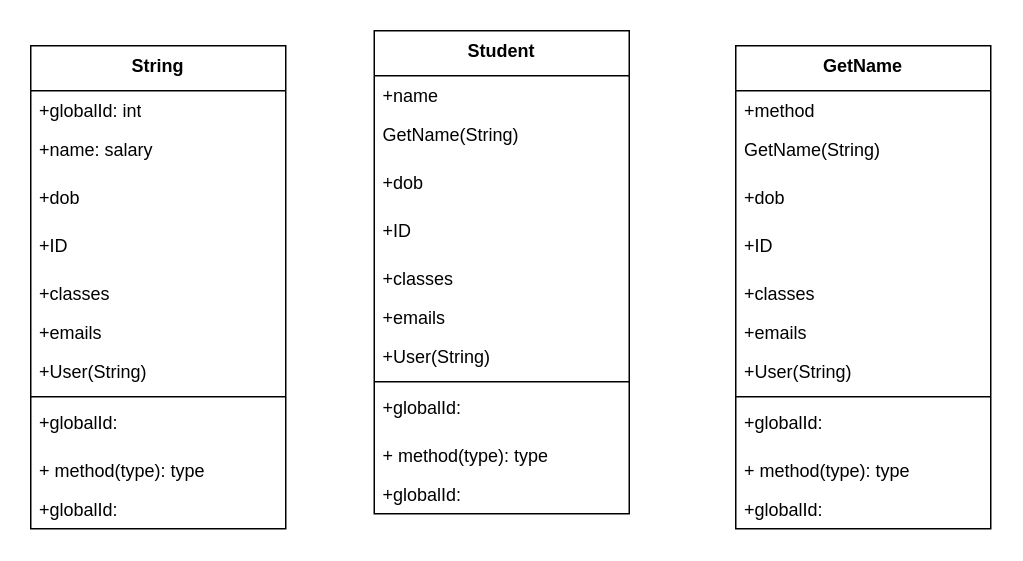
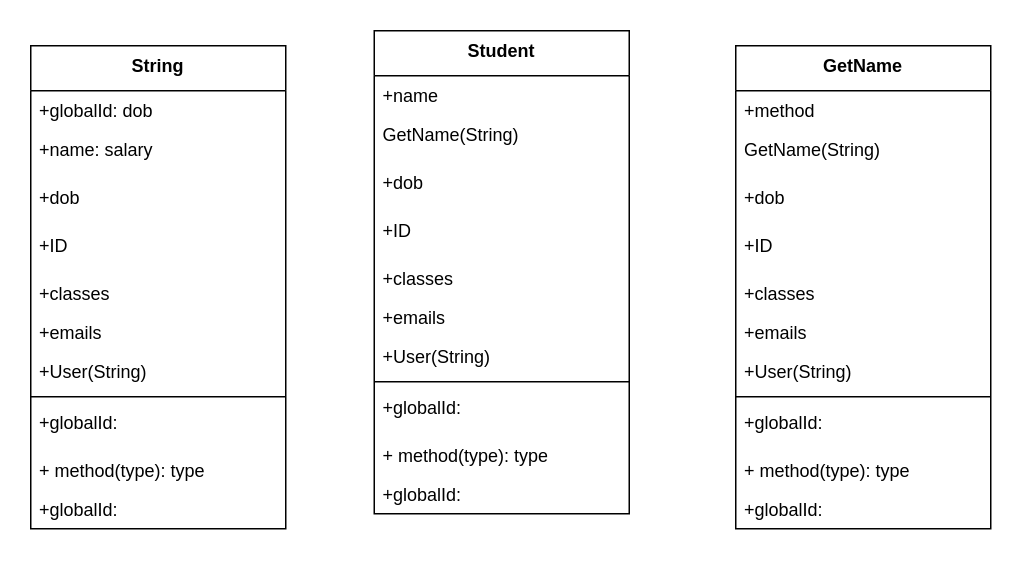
node "+globalId: int": label "+globalId: int" -> "+globalId: dob"
